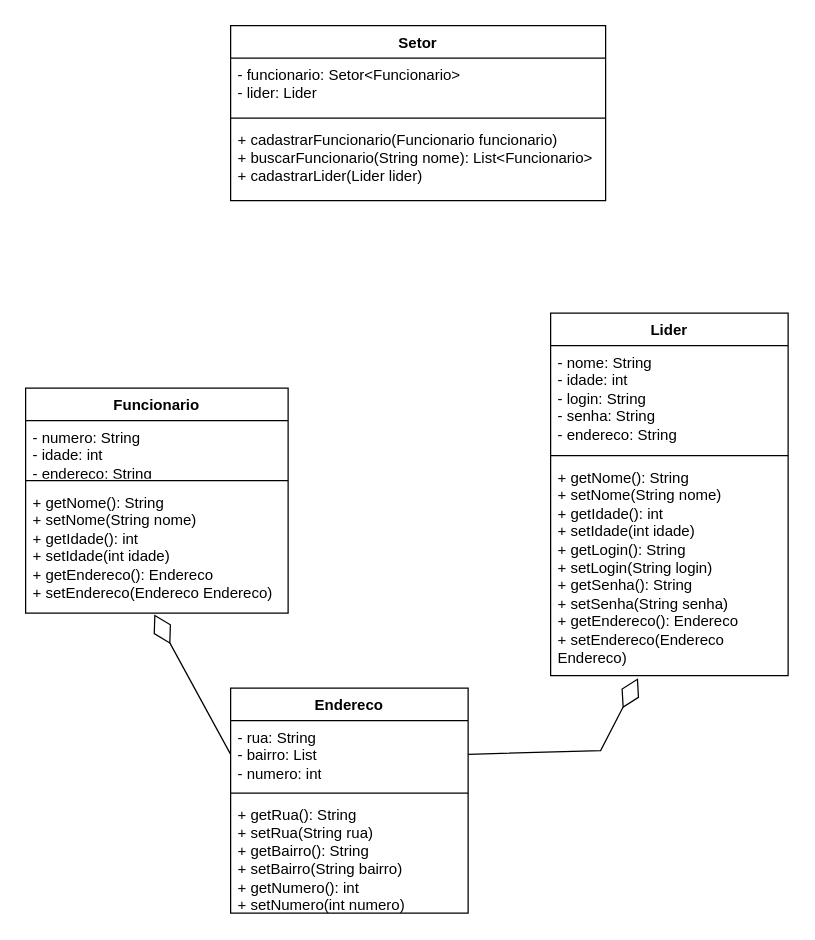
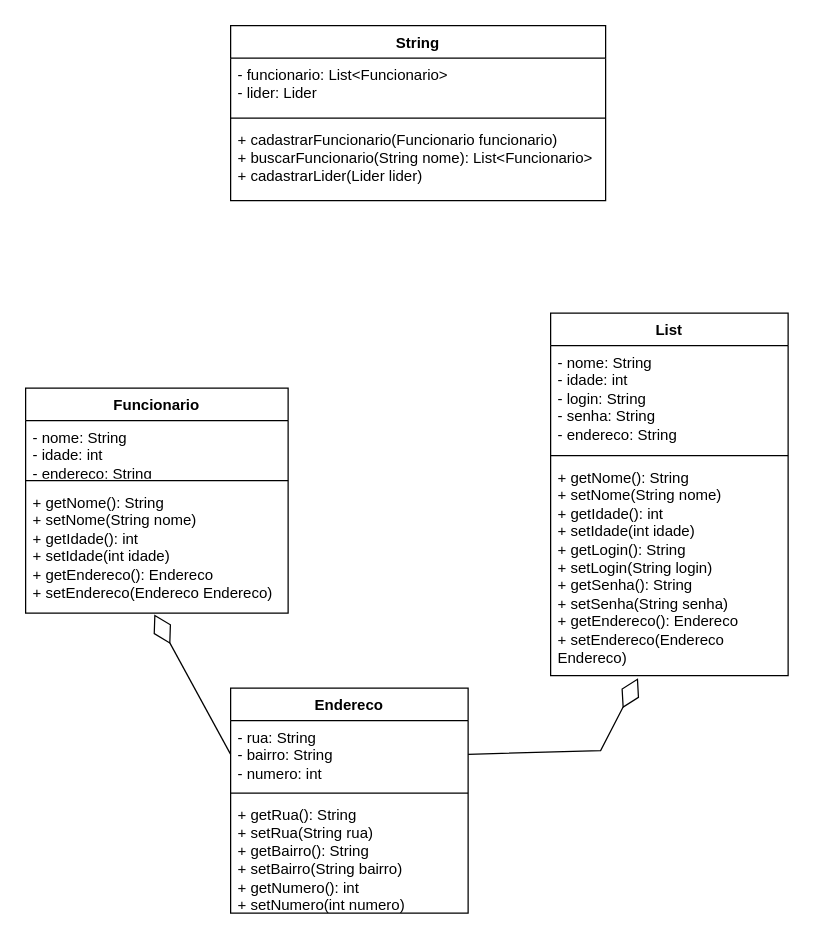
node "Setor": label "Setor" -> "String"
node "- funcionario: Setor<Funcionario> - lider: Lider": label "- funcionario: Setor<Funcionario> - lider: Lider" -> "- funcionario: List<Funcionario> - lider: Lider"
node "Lider": label "Lider" -> "List"
node "- numero: String - idade: int - endereco: String": label "- numero: String - idade: int - endereco: String" -> "- nome: String - idade: int - endereco: String"
node "- rua: String - bairro: List - numero: int": label "- rua: String - bairro: List - numero: int" -> "- rua: String - bairro: String - numero: int"
